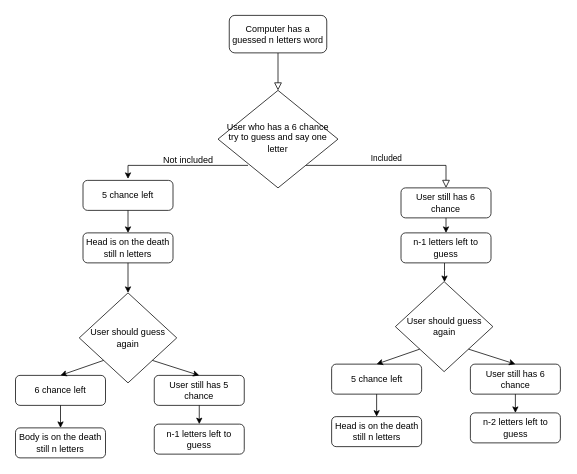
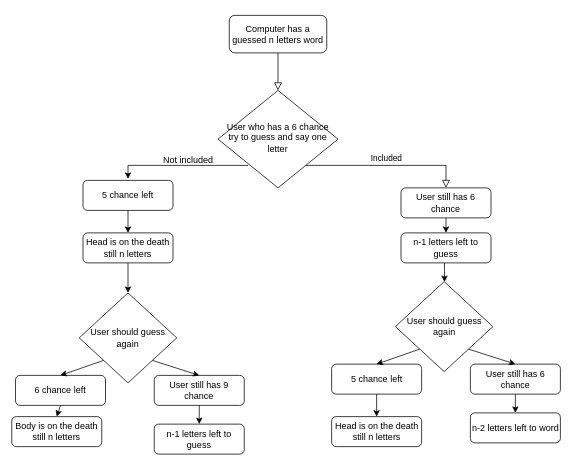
node "User still has 5 chance": label "User still has 5 chance" -> "User still has 9 chance"
node "n-2 letters left to guess": label "n-2 letters left to guess" -> "n-2 letters left to word"
node "Body is on the death still n letters": moved (60, 443) -> (57, 432)
